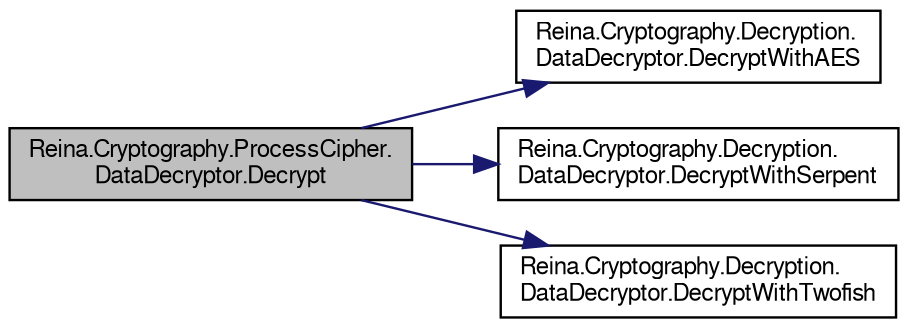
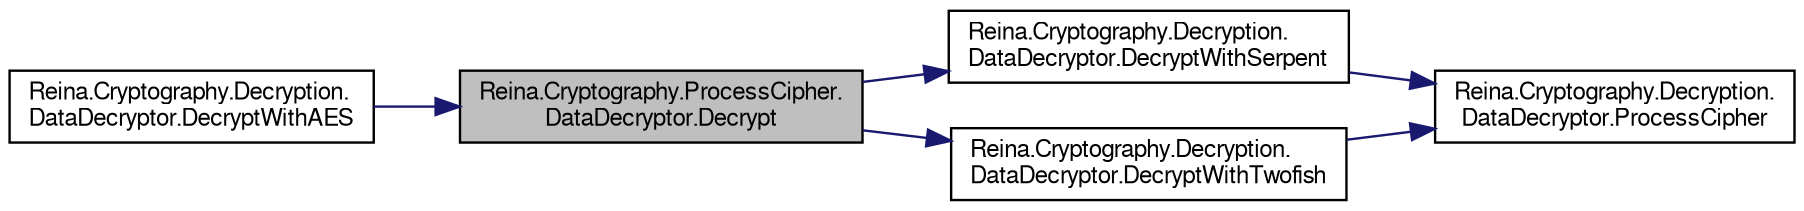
node "Reina.Cryptography.Decryption. DataDecryptor.ProcessCipher": added
edge "Reina.Cryptography.ProcessCipher. DataDecryptor.Decrypt" -> "Reina.Cryptography.Decryption. DataDecryptor.DecryptWithAES": reversed
